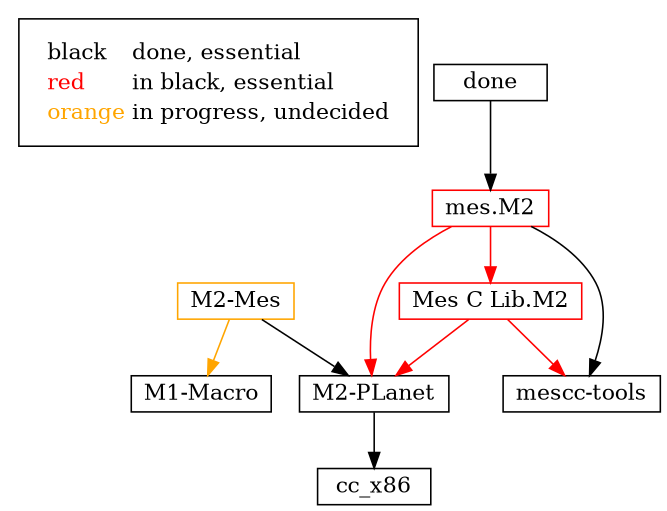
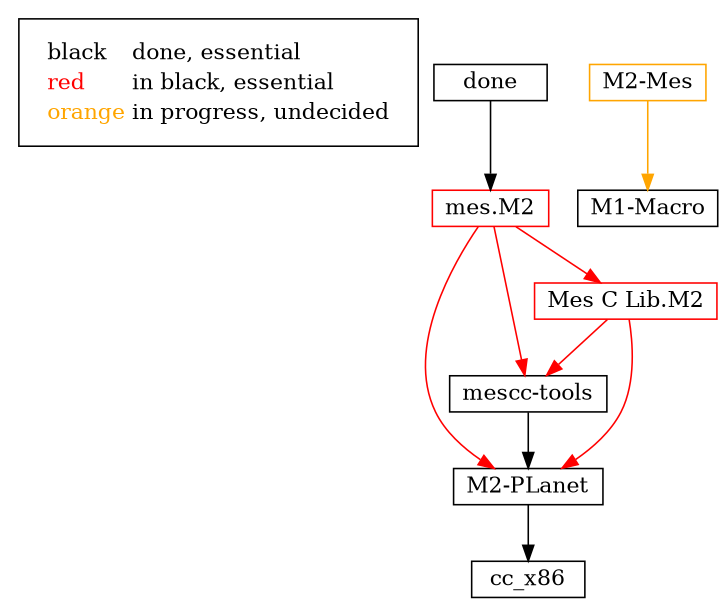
edge "mes.M2" -> "mescc-tools": color black -> red1
edge "M2-Mes" -> "M2-PLanet": now "mescc-tools" -> "M2-PLanet"
